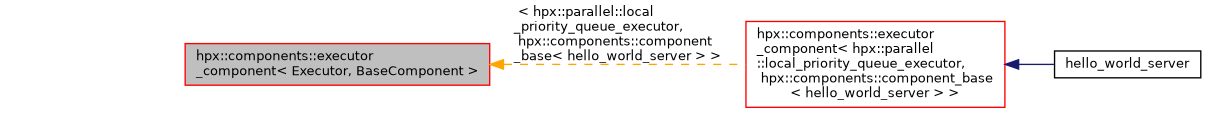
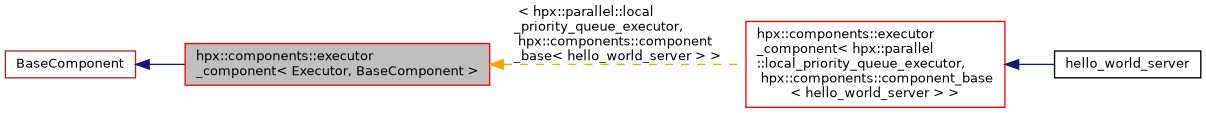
node "BaseComponent": added
